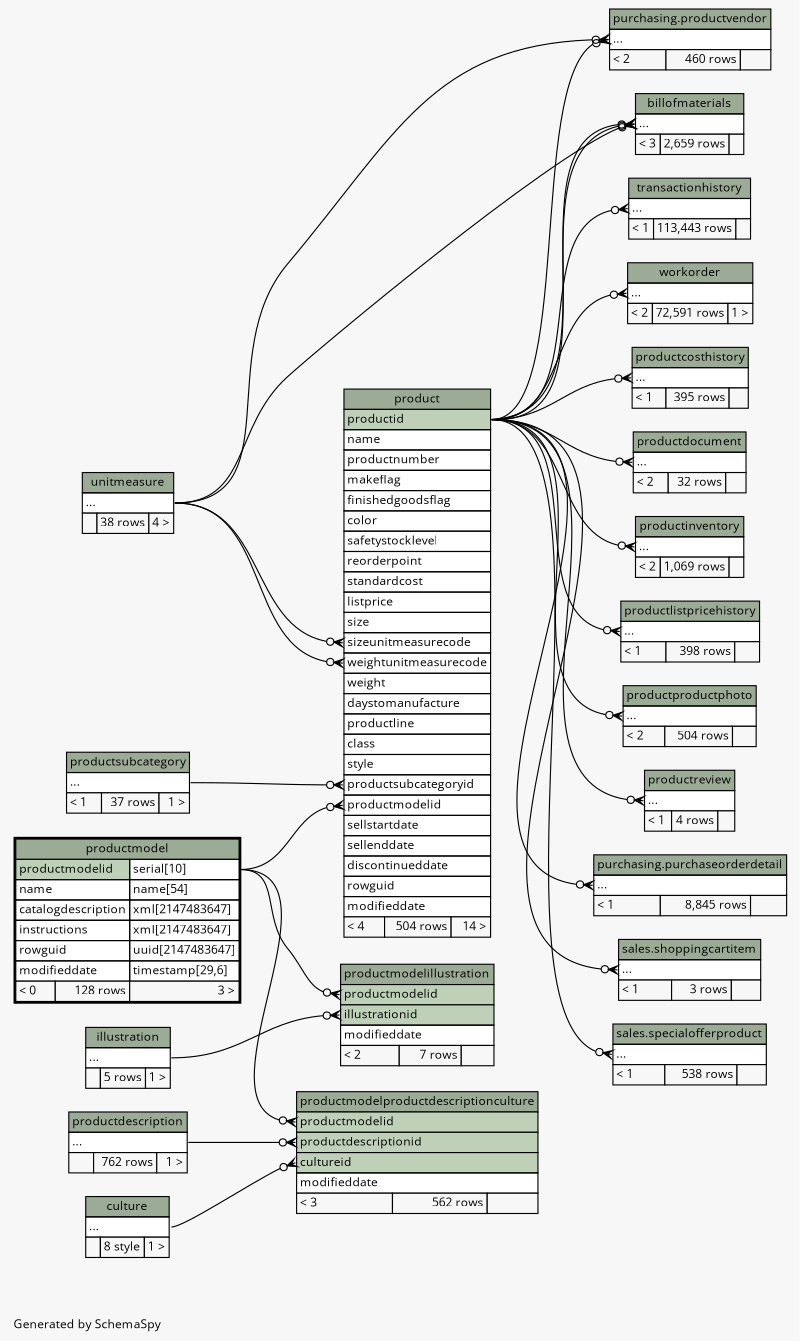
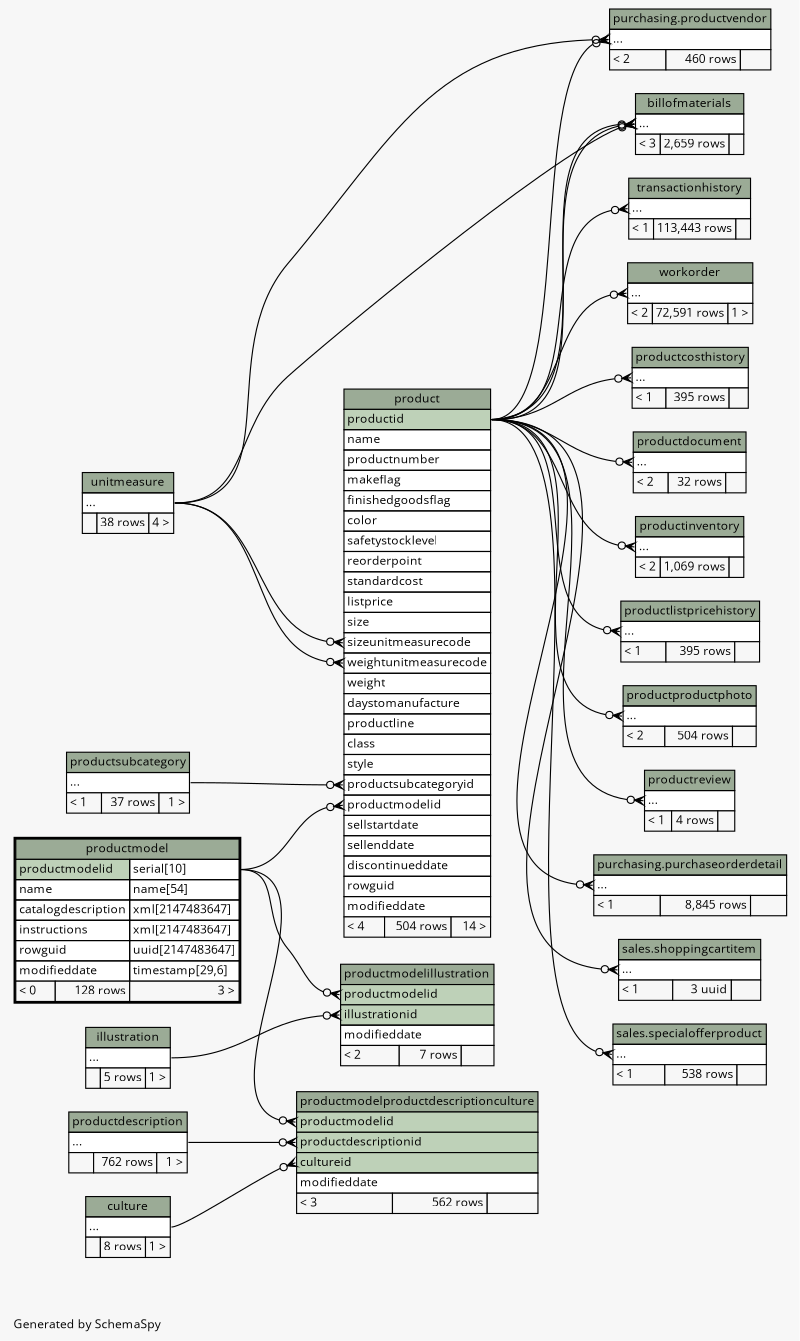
node "productlistpricehistory": text "398 rows" -> "395 rows"
node "sales.shoppingcartitem": text "3 rows" -> "3 uuid"
node "culture": text "8 style" -> "8 rows"
